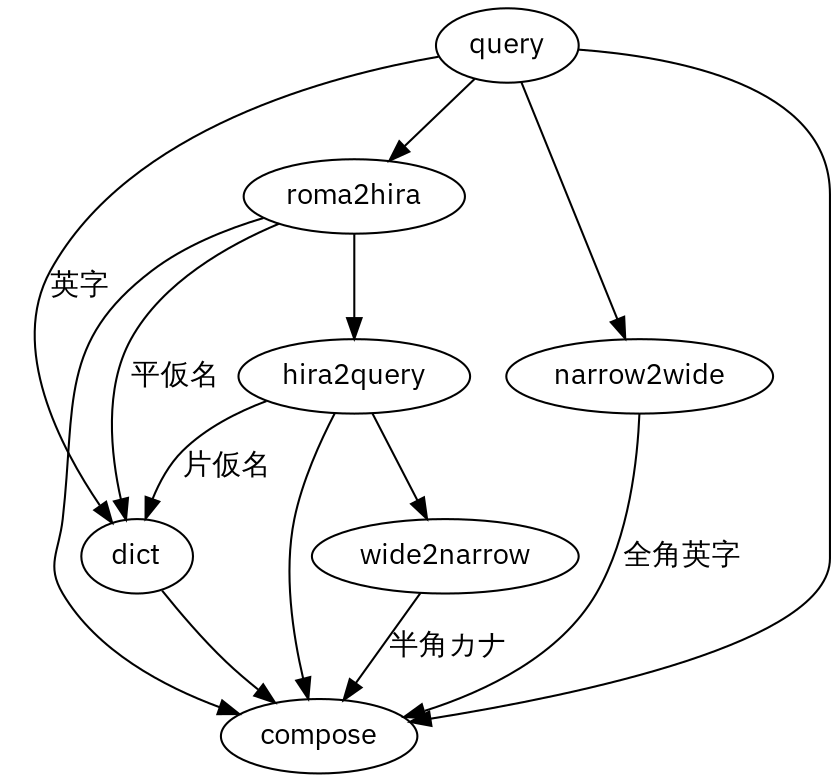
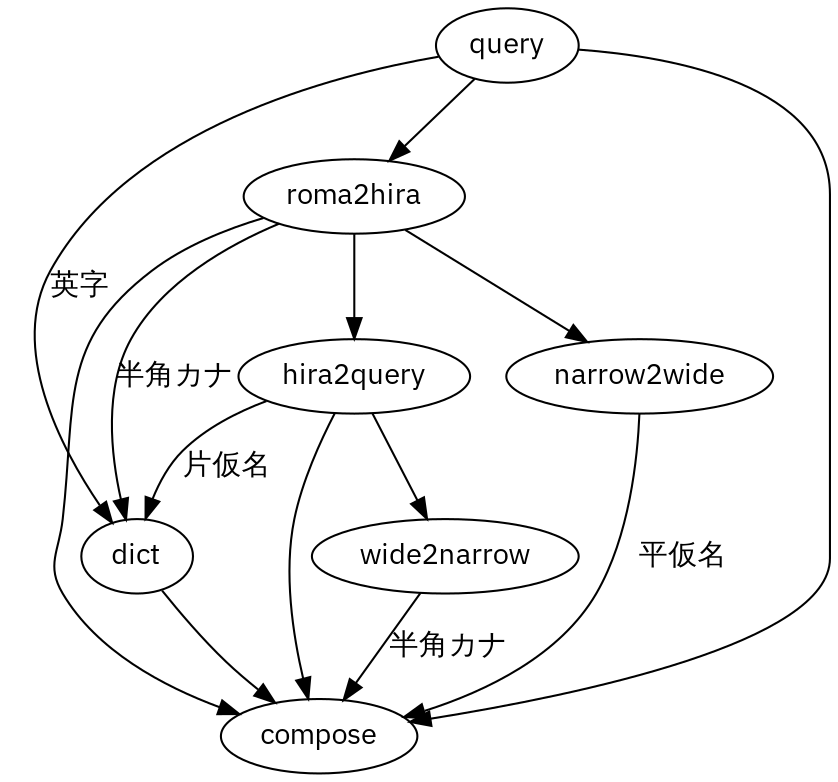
edge "query" -> "narrow2wide": now "roma2hira" -> "narrow2wide"
edge "roma2hira" -> "dict": label "平仮名" -> "半角カナ"
edge "narrow2wide" -> "compose": label "全角英字" -> "平仮名"
